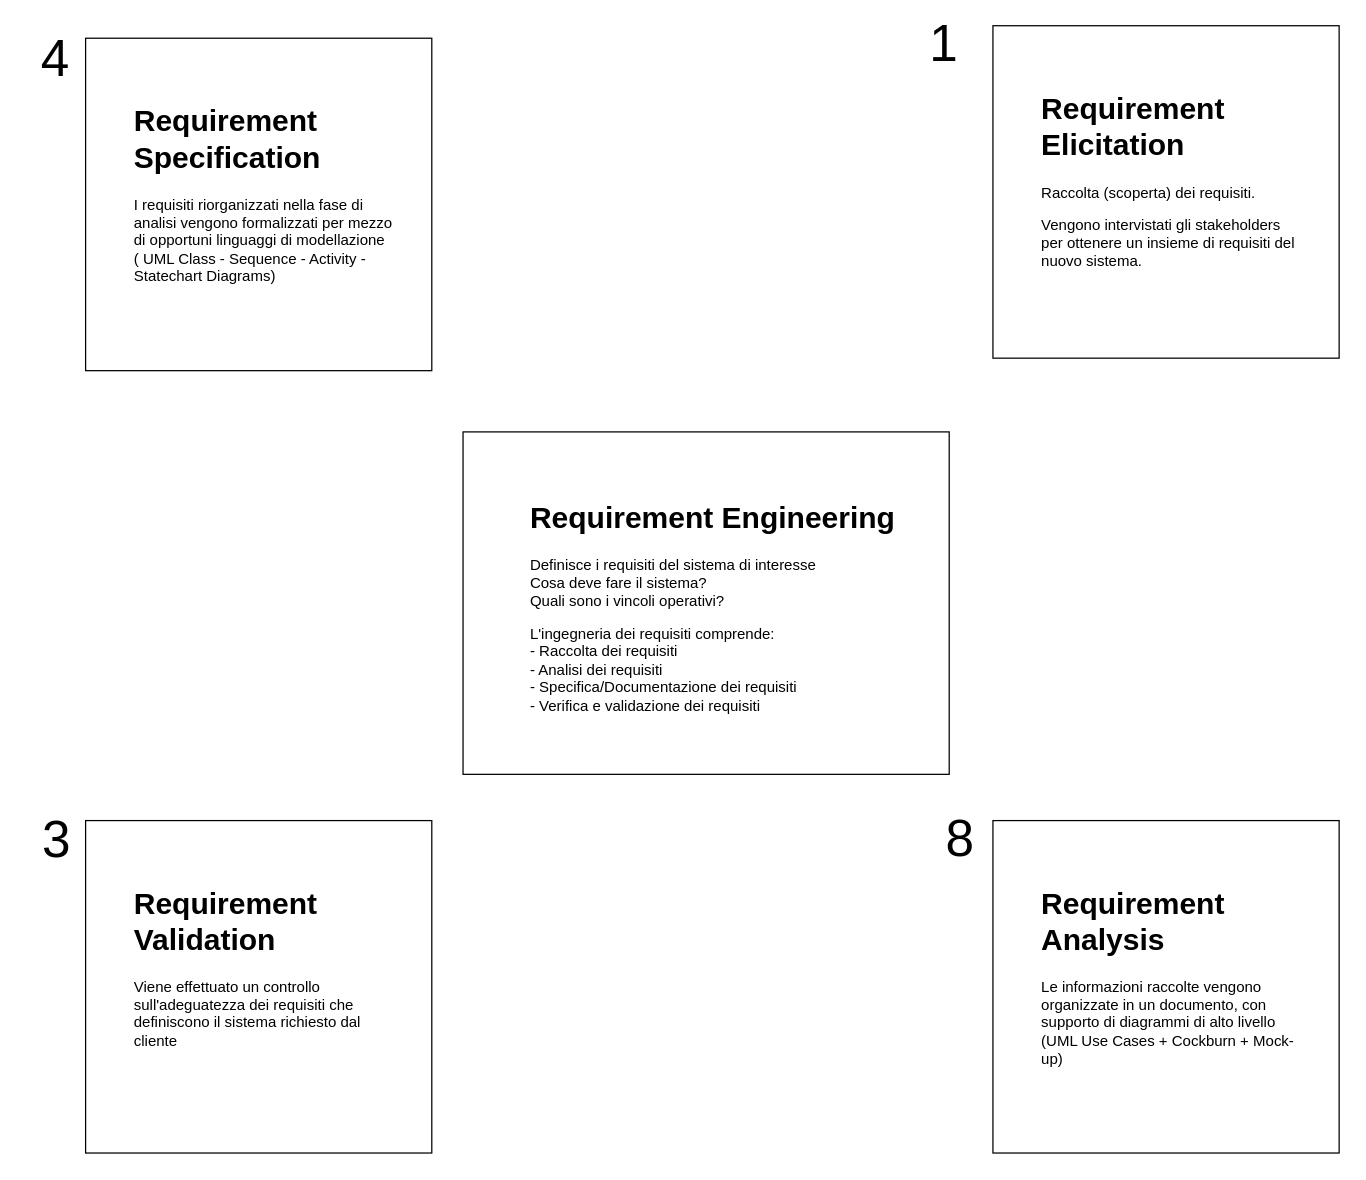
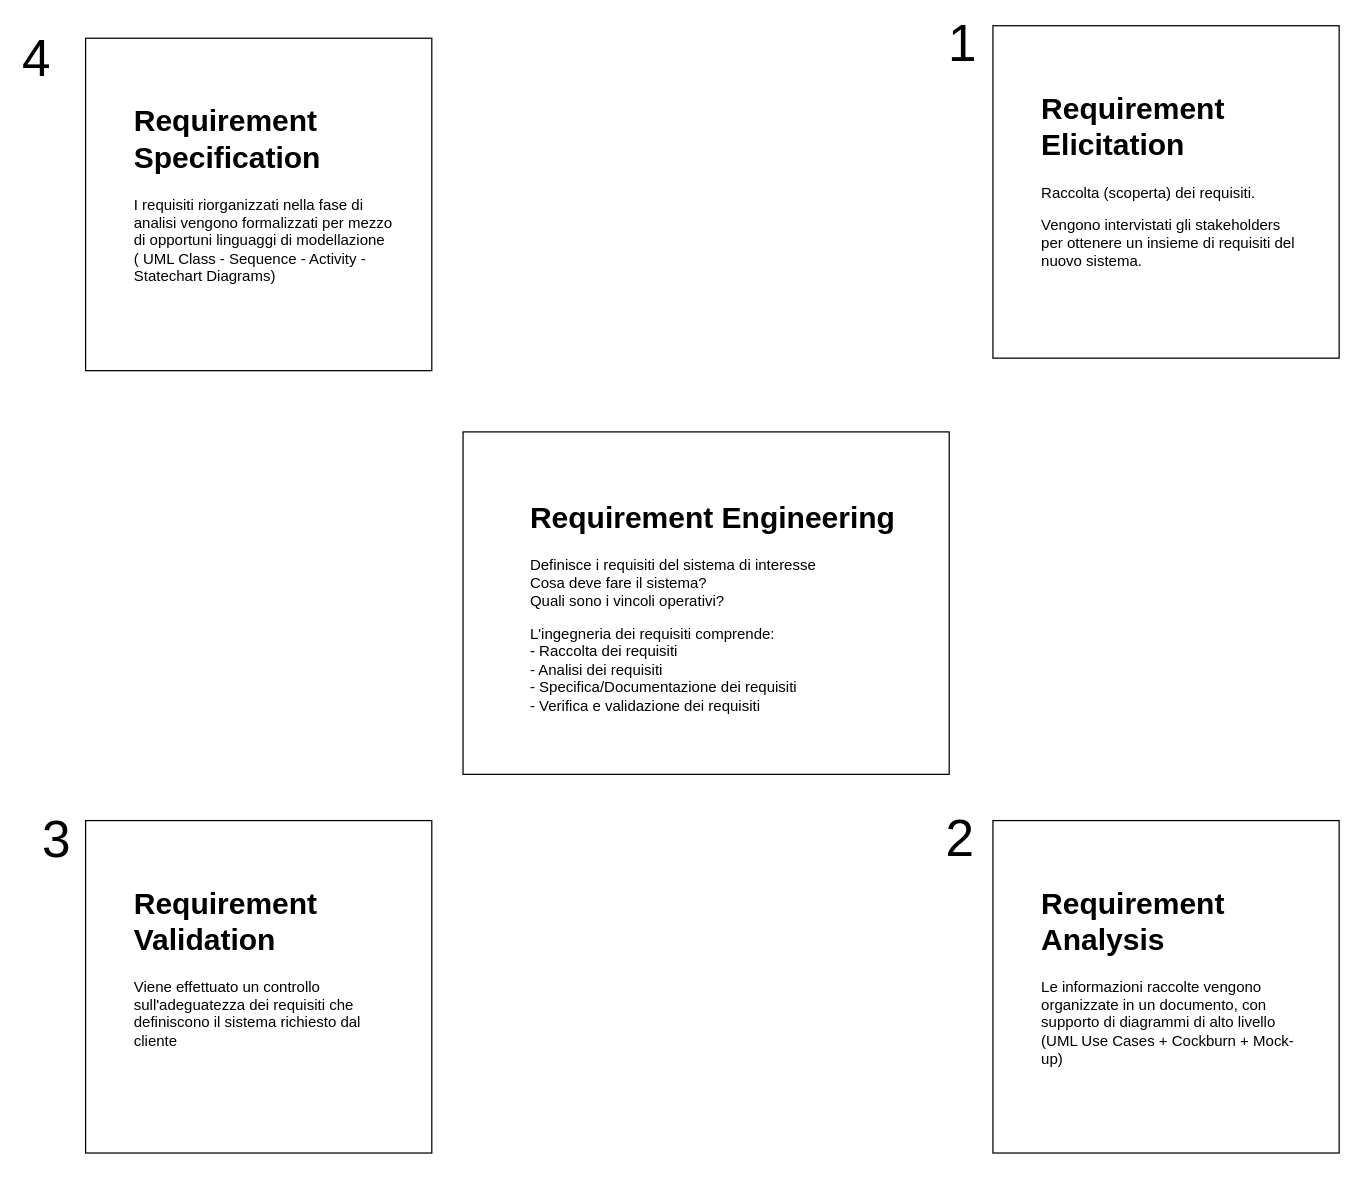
node "1": moved (944, 44) -> (963, 44)
node "4": moved (56, 59) -> (37, 59)
node "8": label "8" -> "2"
